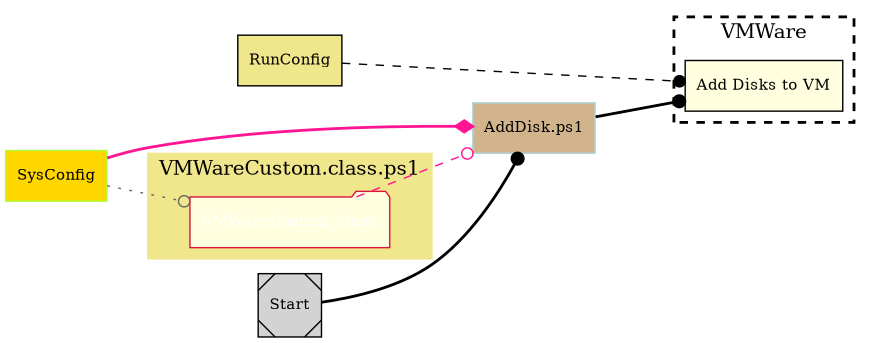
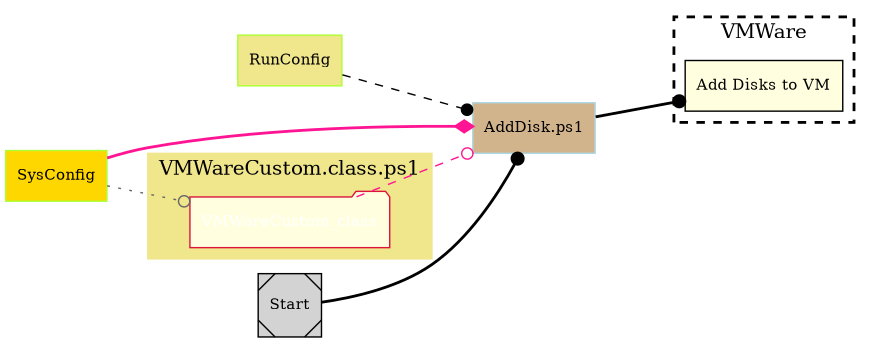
node "RunConfig": color black -> greenyellow
edge "RunConfig" -> "Add Disks to VM": now "RunConfig" -> "AddDisk.ps1"
